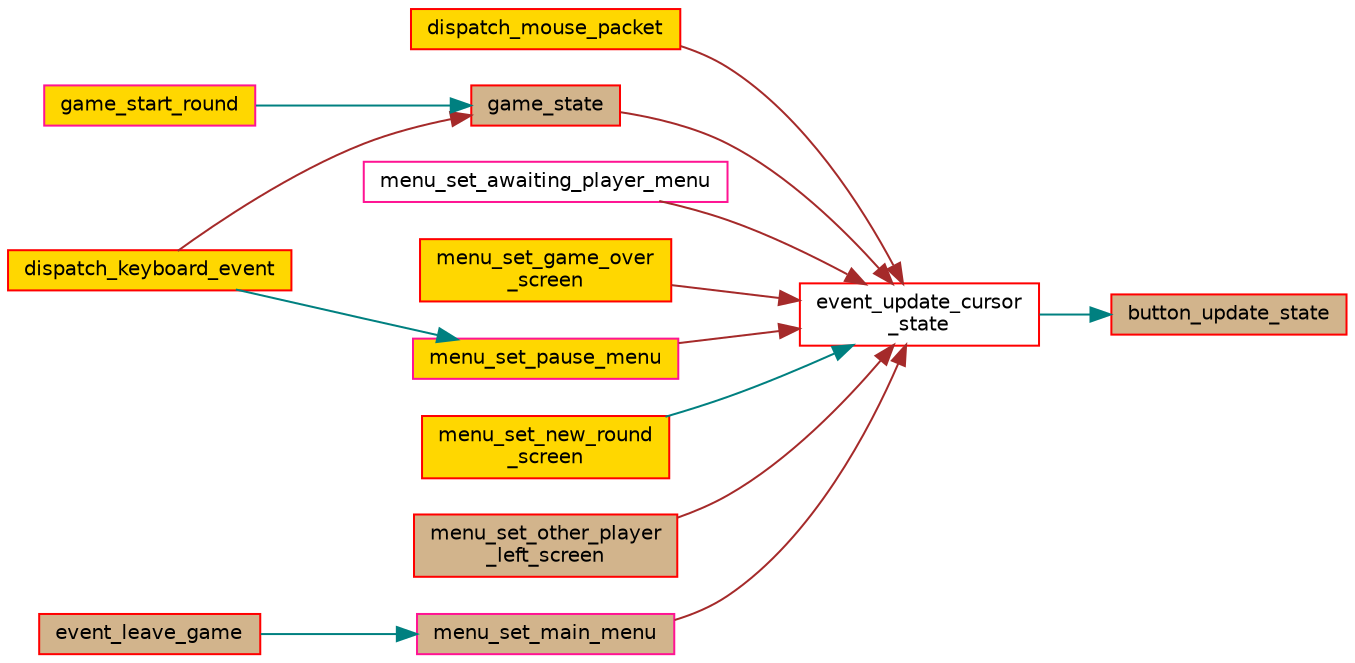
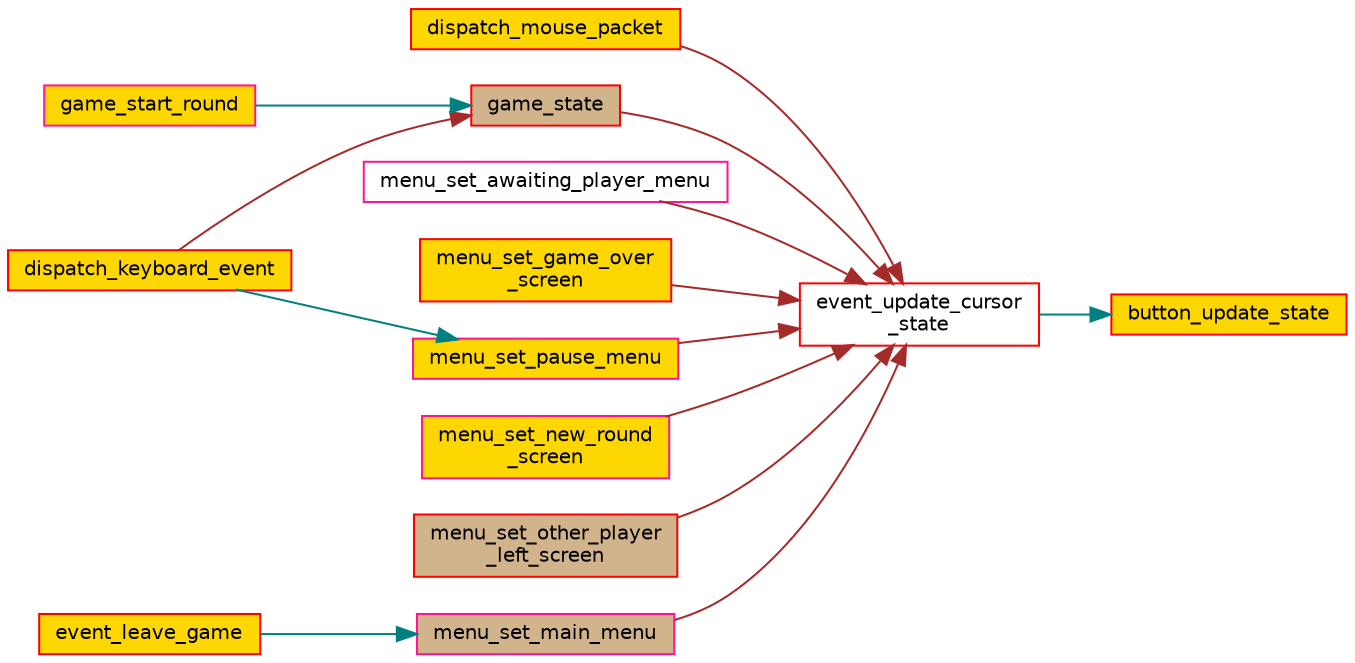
node "button_update_state": fillcolor tan -> gold
edge "menu_set_new_round _screen" -> "event_update_cursor _state": color teal -> brown
node "menu_set_new_round _screen": color red -> deeppink
node "event_leave_game": fillcolor tan -> gold
